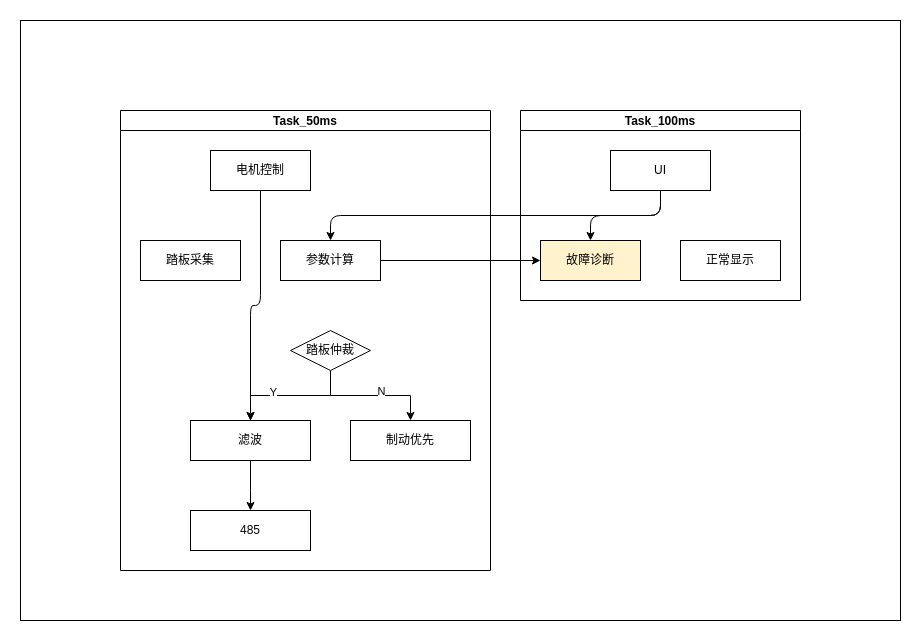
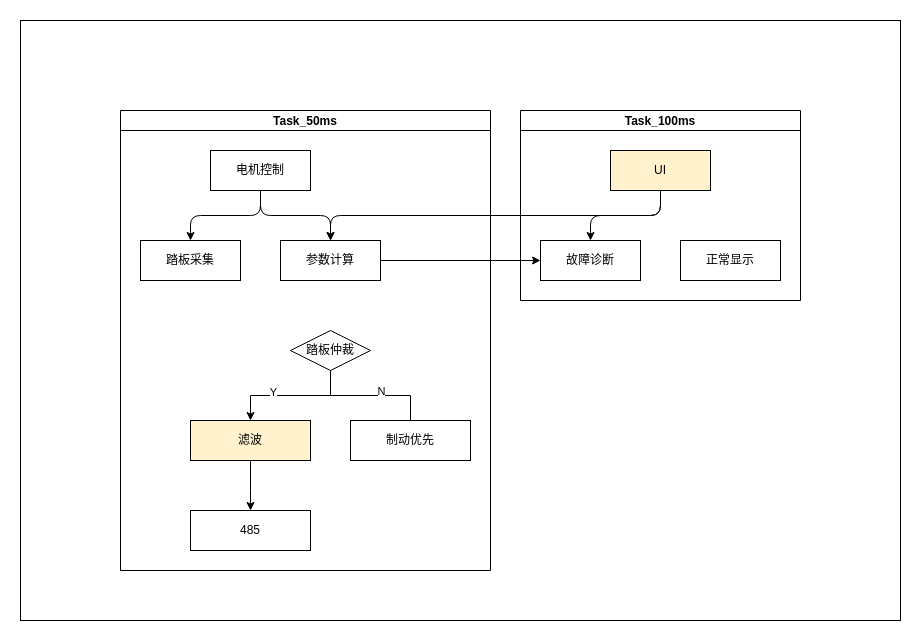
node "UI": fillcolor #ffffff -> #fff2cc
edge "电机控制" -> "参数计算": added
node "故障诊断": fillcolor #fff2cc -> #ffffff
edge "电机控制" -> "滤波": now "电机控制" -> "踏板采集"
edge "踏板仲裁" -> "制动优先": arrowhead classic -> none
node "滤波": fillcolor #ffffff -> #fff2cc
